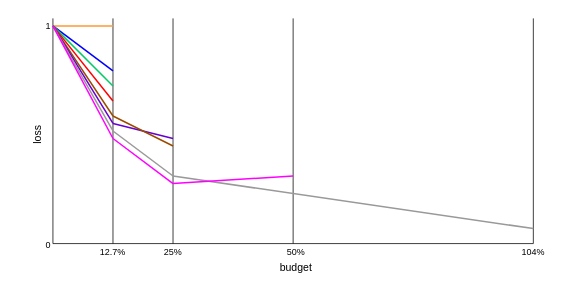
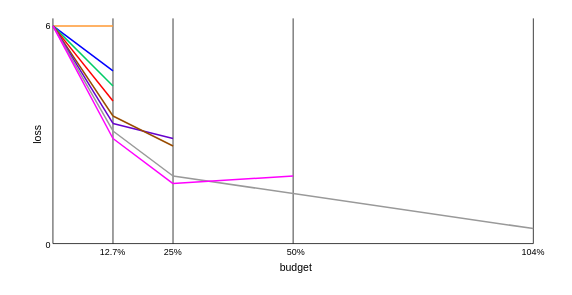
node "1": label "1" -> "6"
